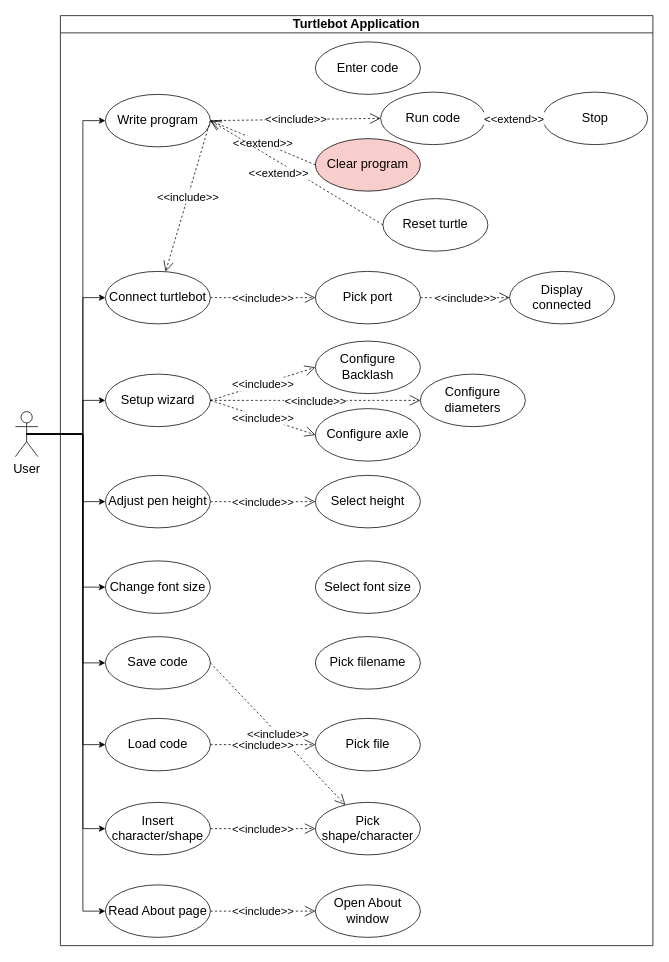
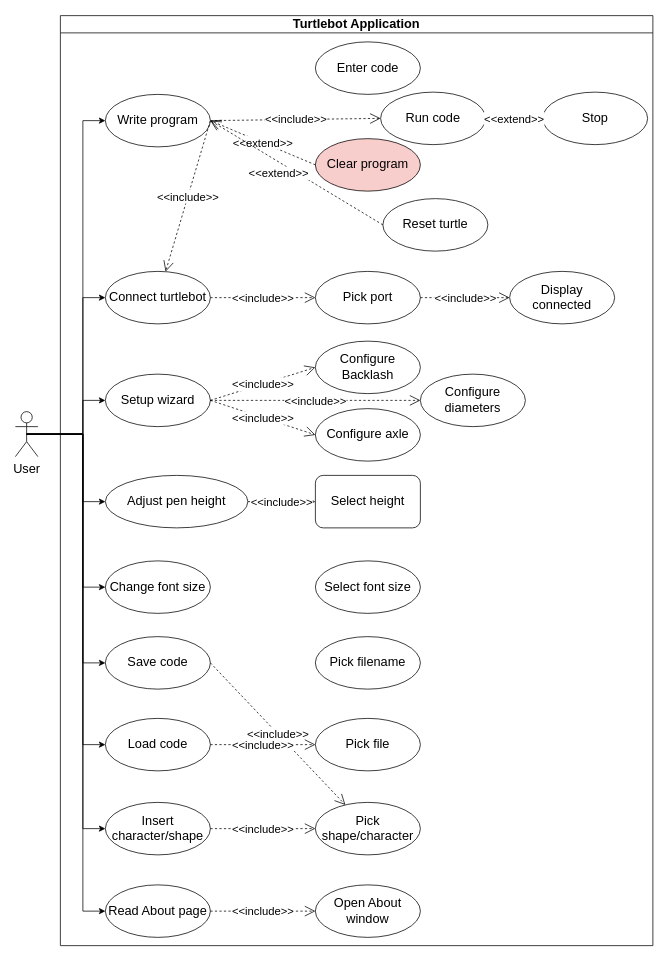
node "Adjust pen height": size 105x53 -> 143x53
node "Select height": shape ellipse -> rounded rectangle
